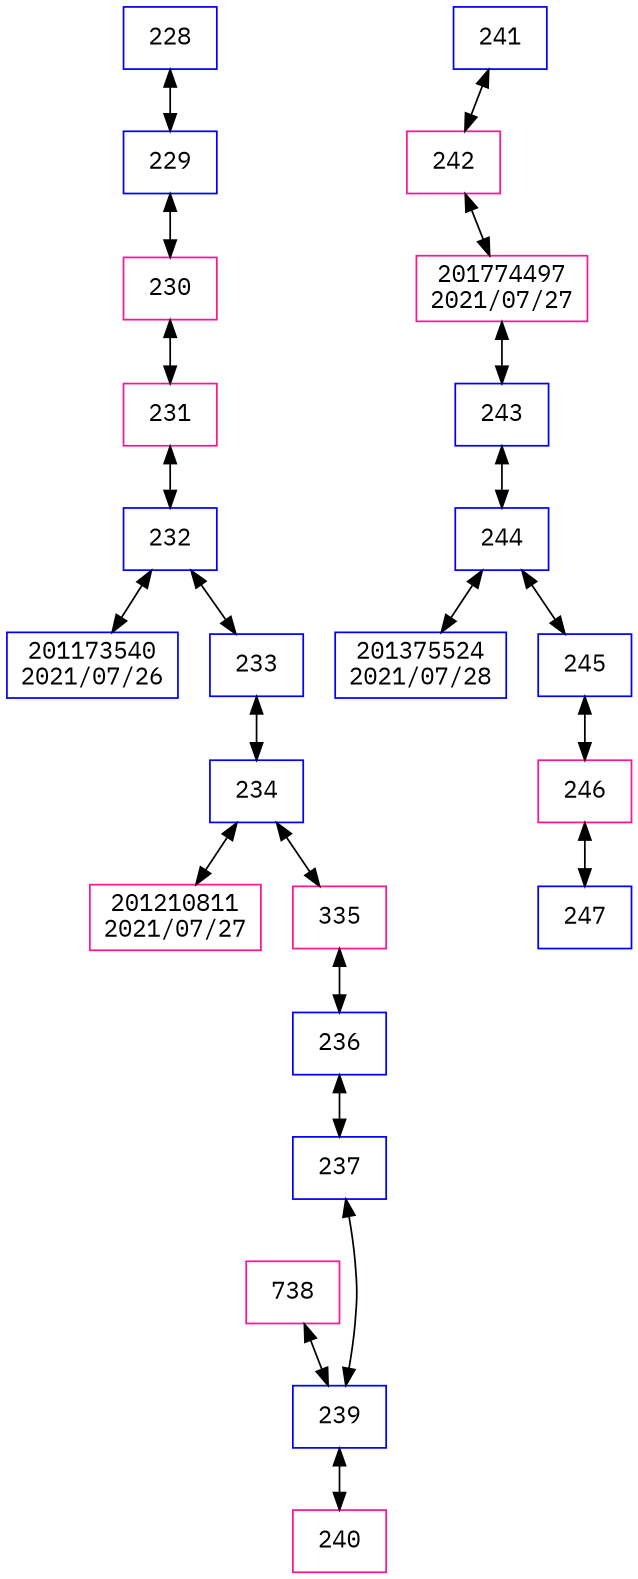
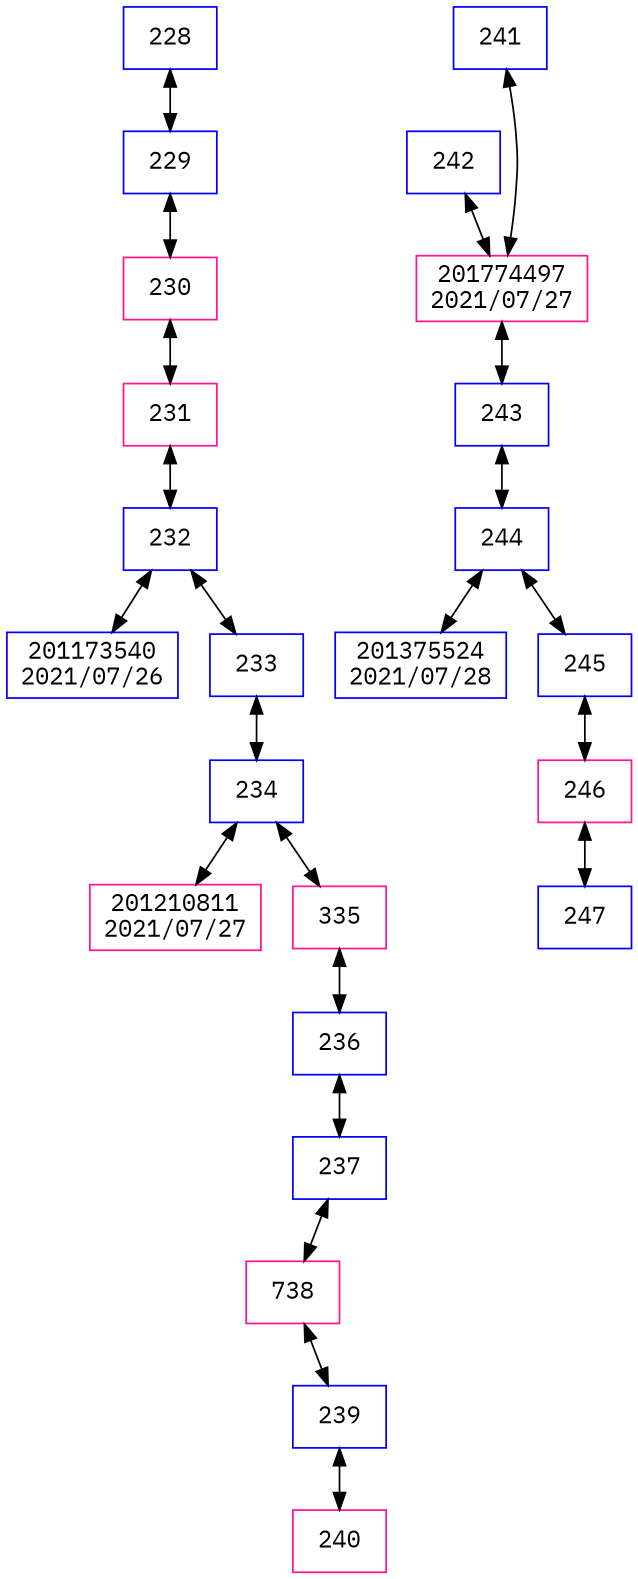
edge "241" -- "242": now "241" -- "201774497 2021/07/27"
node "242": color deeppink -> blue
edge "237" -- "239": now "237" -- "738"
